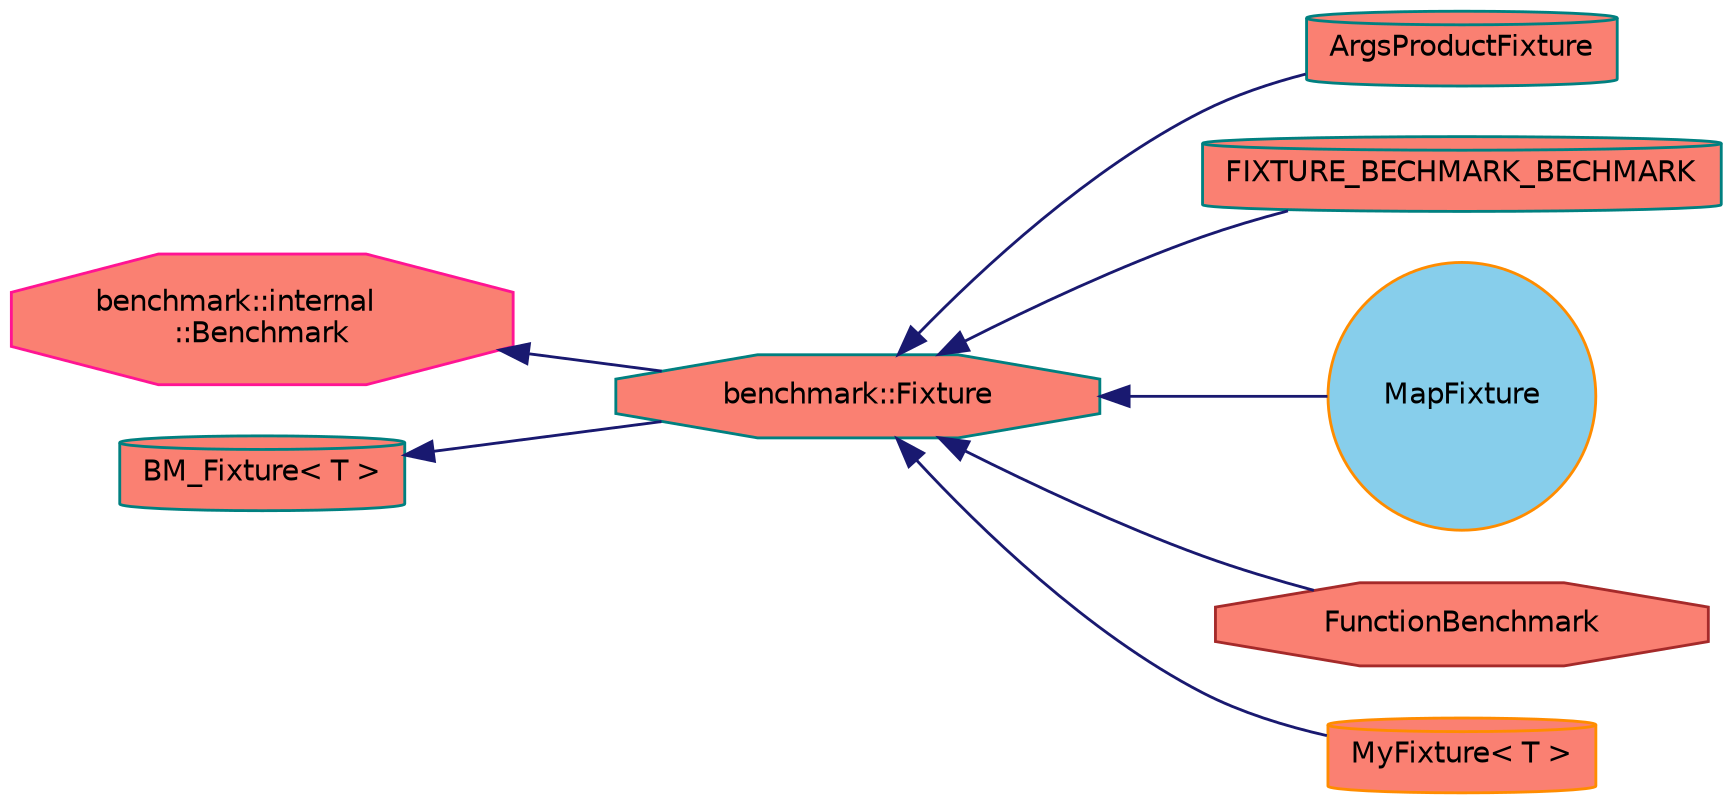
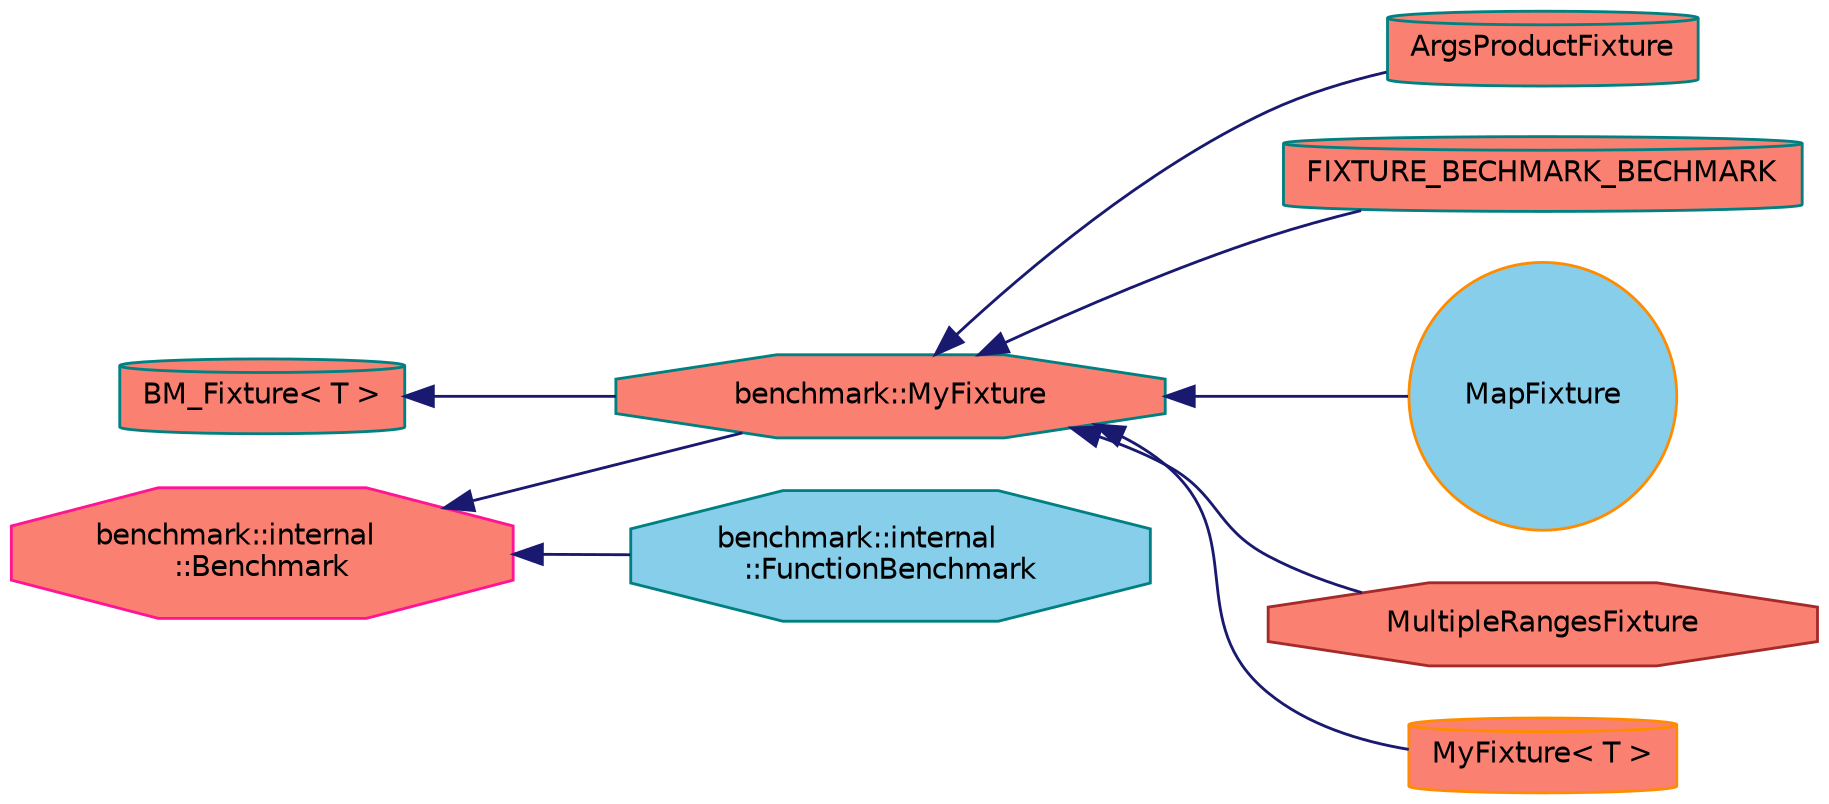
node "benchmark::Fixture": label "benchmark::Fixture" -> "benchmark::MyFixture"
node "benchmark::internal ::FunctionBenchmark": added
node "FunctionBenchmark": label "FunctionBenchmark" -> "MultipleRangesFixture"
